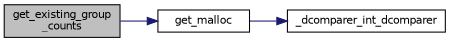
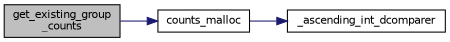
node "get_malloc": label "get_malloc" -> "counts_malloc"
node "_dcomparer_int_dcomparer": label "_dcomparer_int_dcomparer" -> "_ascending_int_dcomparer"
